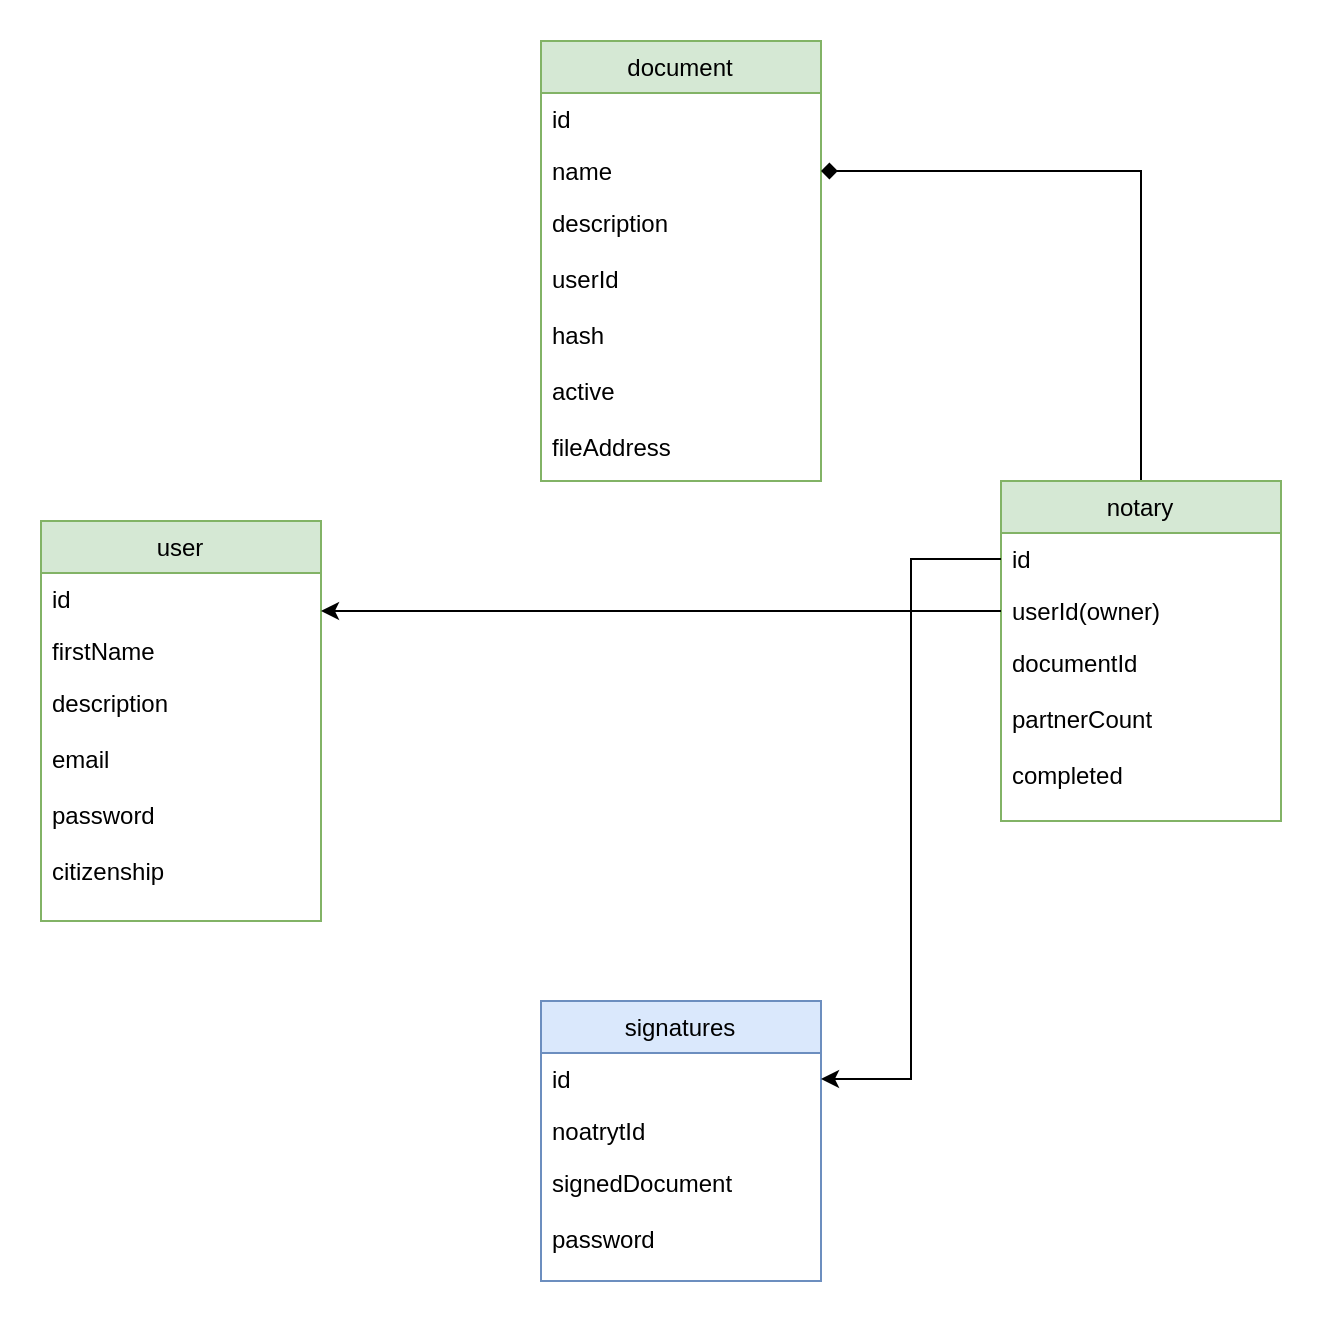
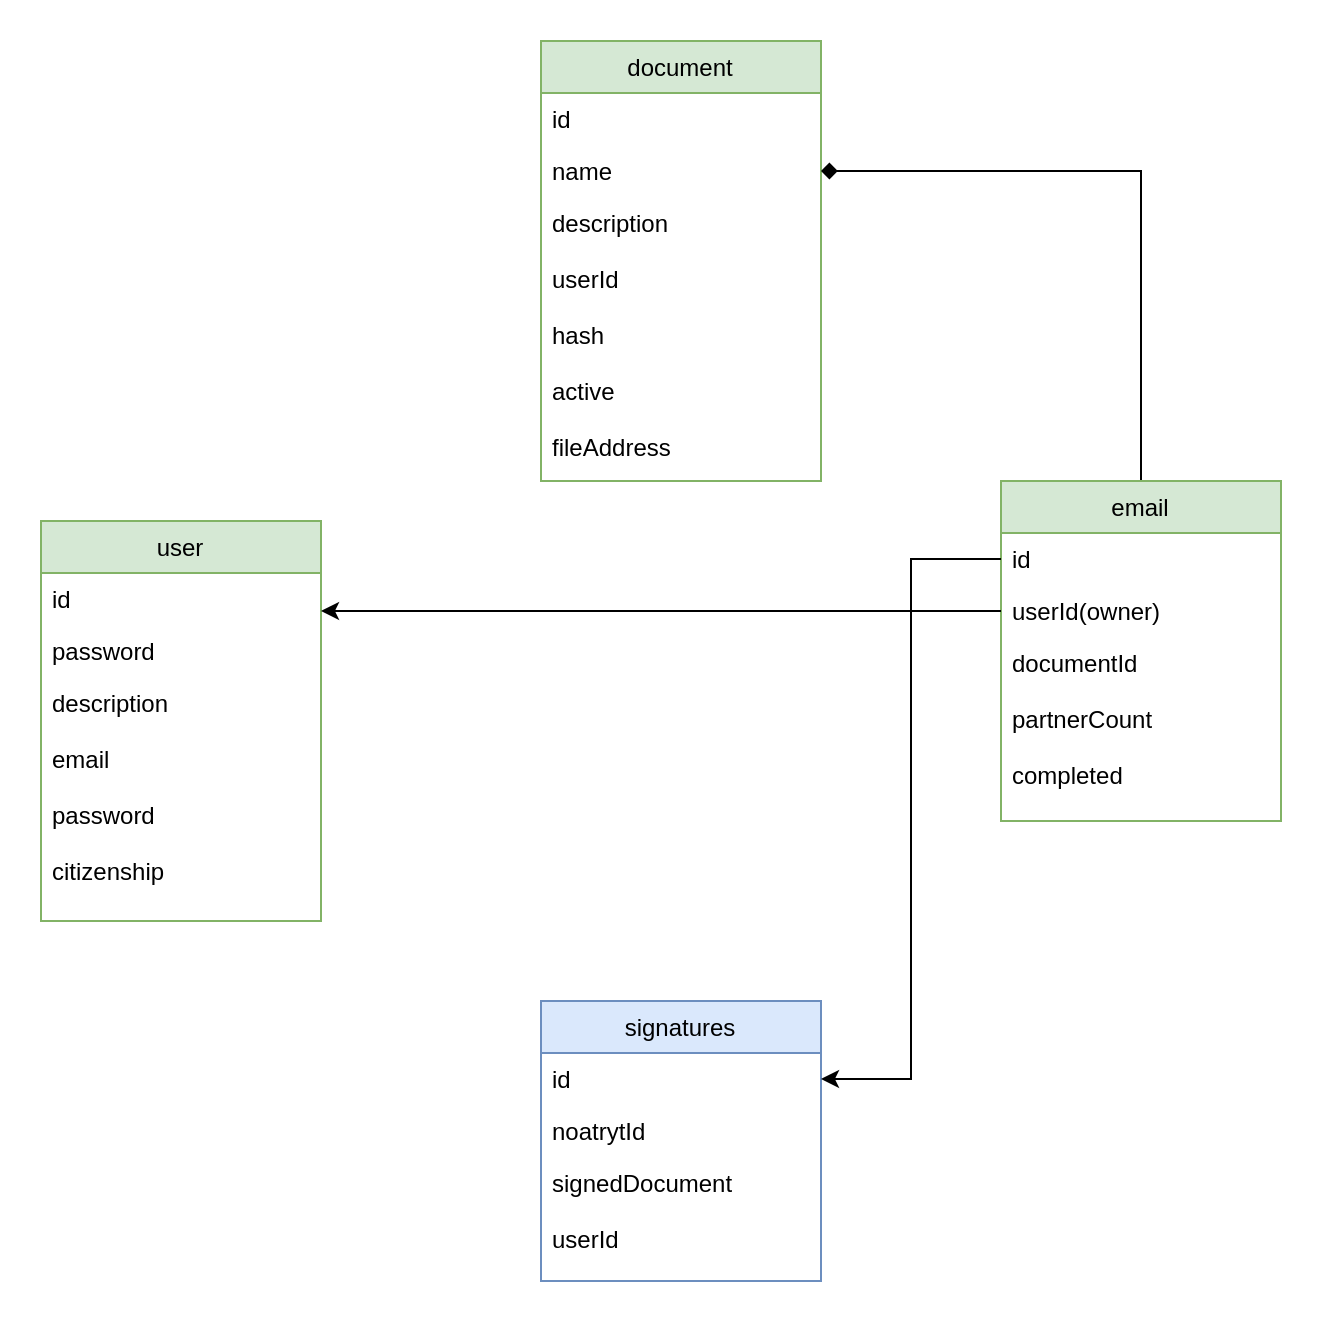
node "notary": label "notary" -> "email"
node "firstName": label "firstName" -> "password"
node "signedDocument password": label "signedDocument password" -> "signedDocument userId"
